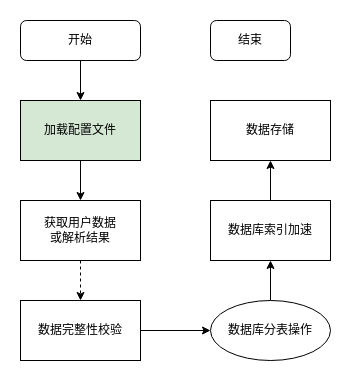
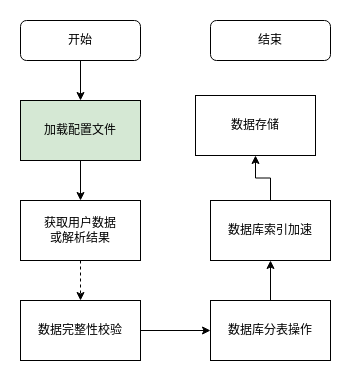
node "结束": size 80x40 -> 120x40
node "数据存储": moved (271, 131) -> (256, 126)
node "数据库分表操作": shape ellipse -> rectangle
